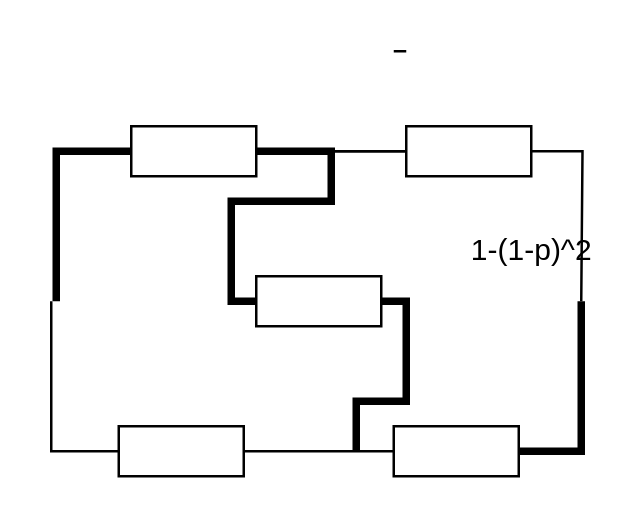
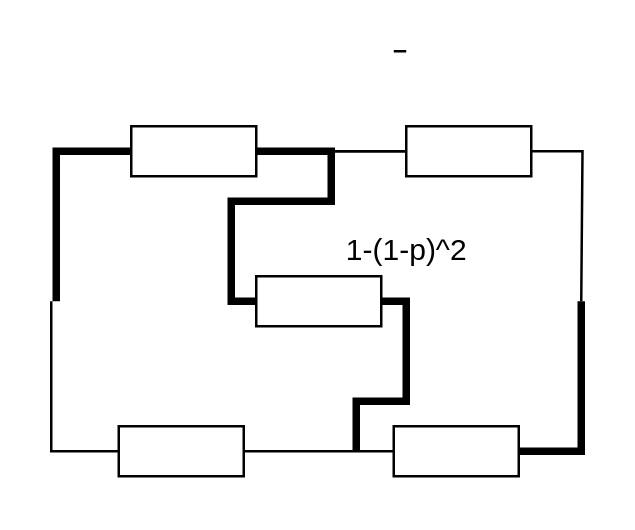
node "1-(1-p)^2": moved (531, 251) -> (406, 251)
